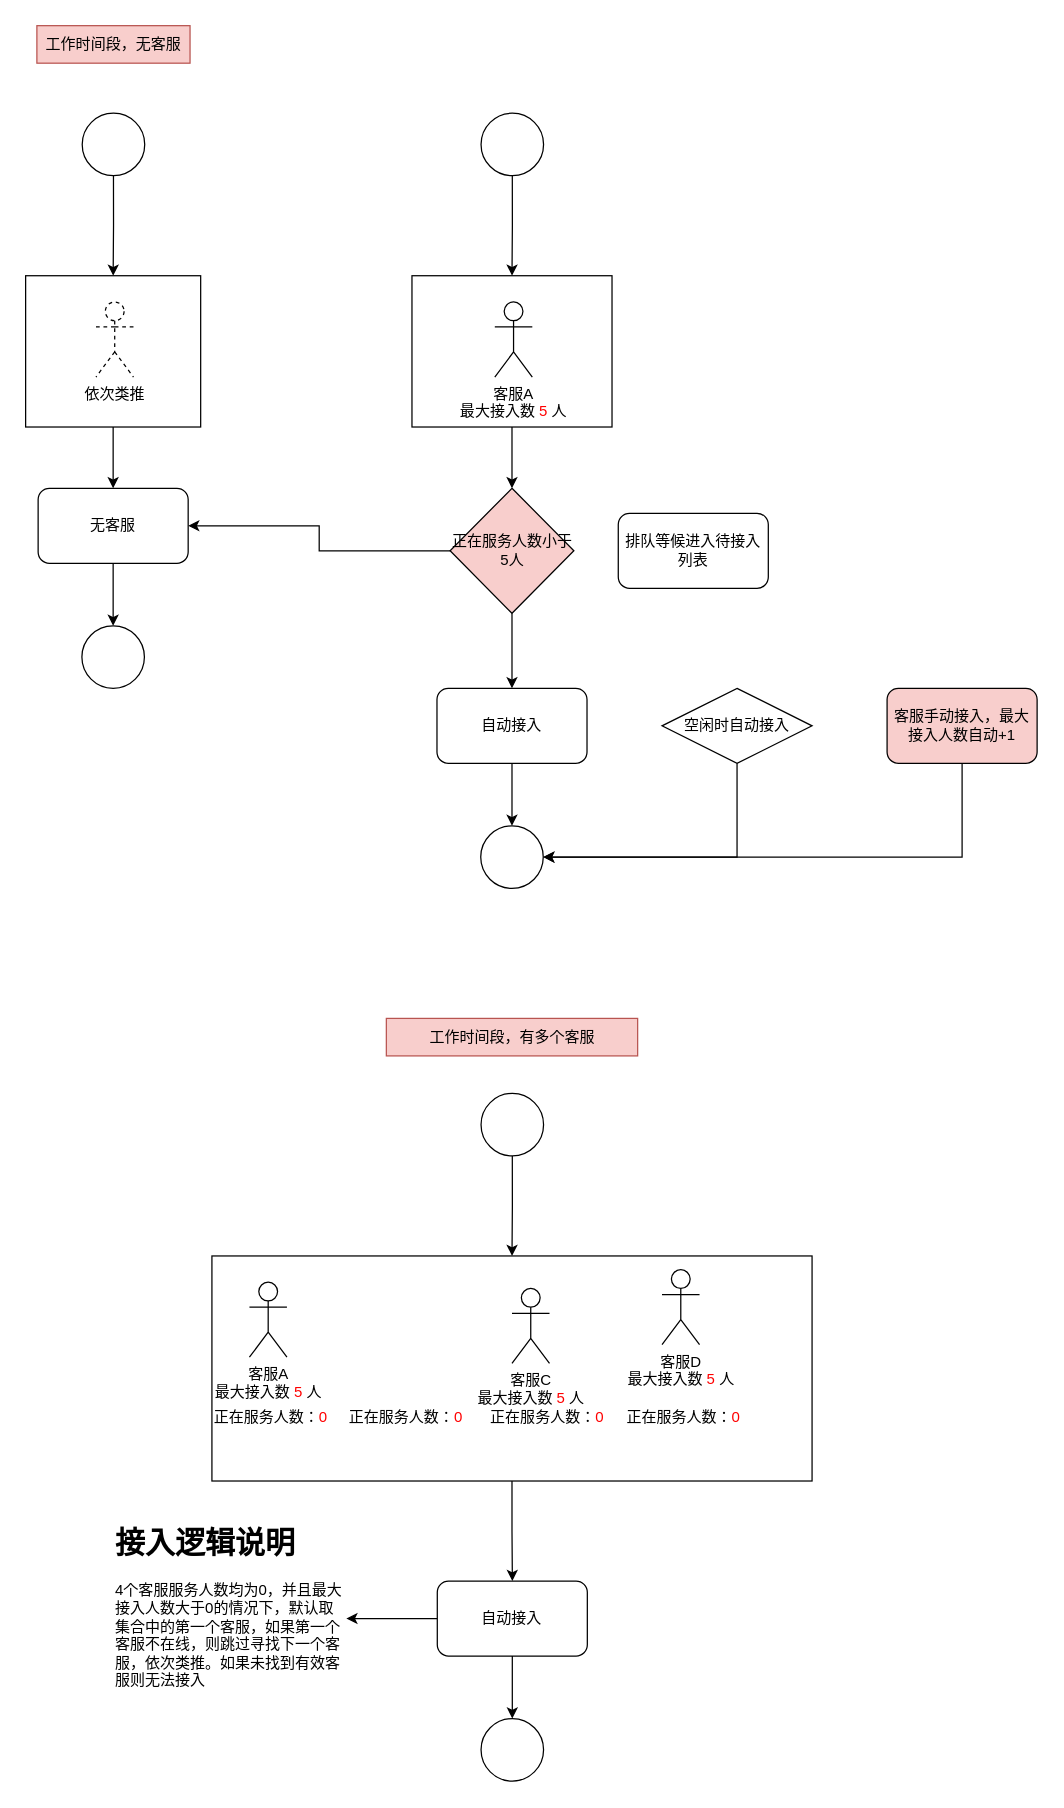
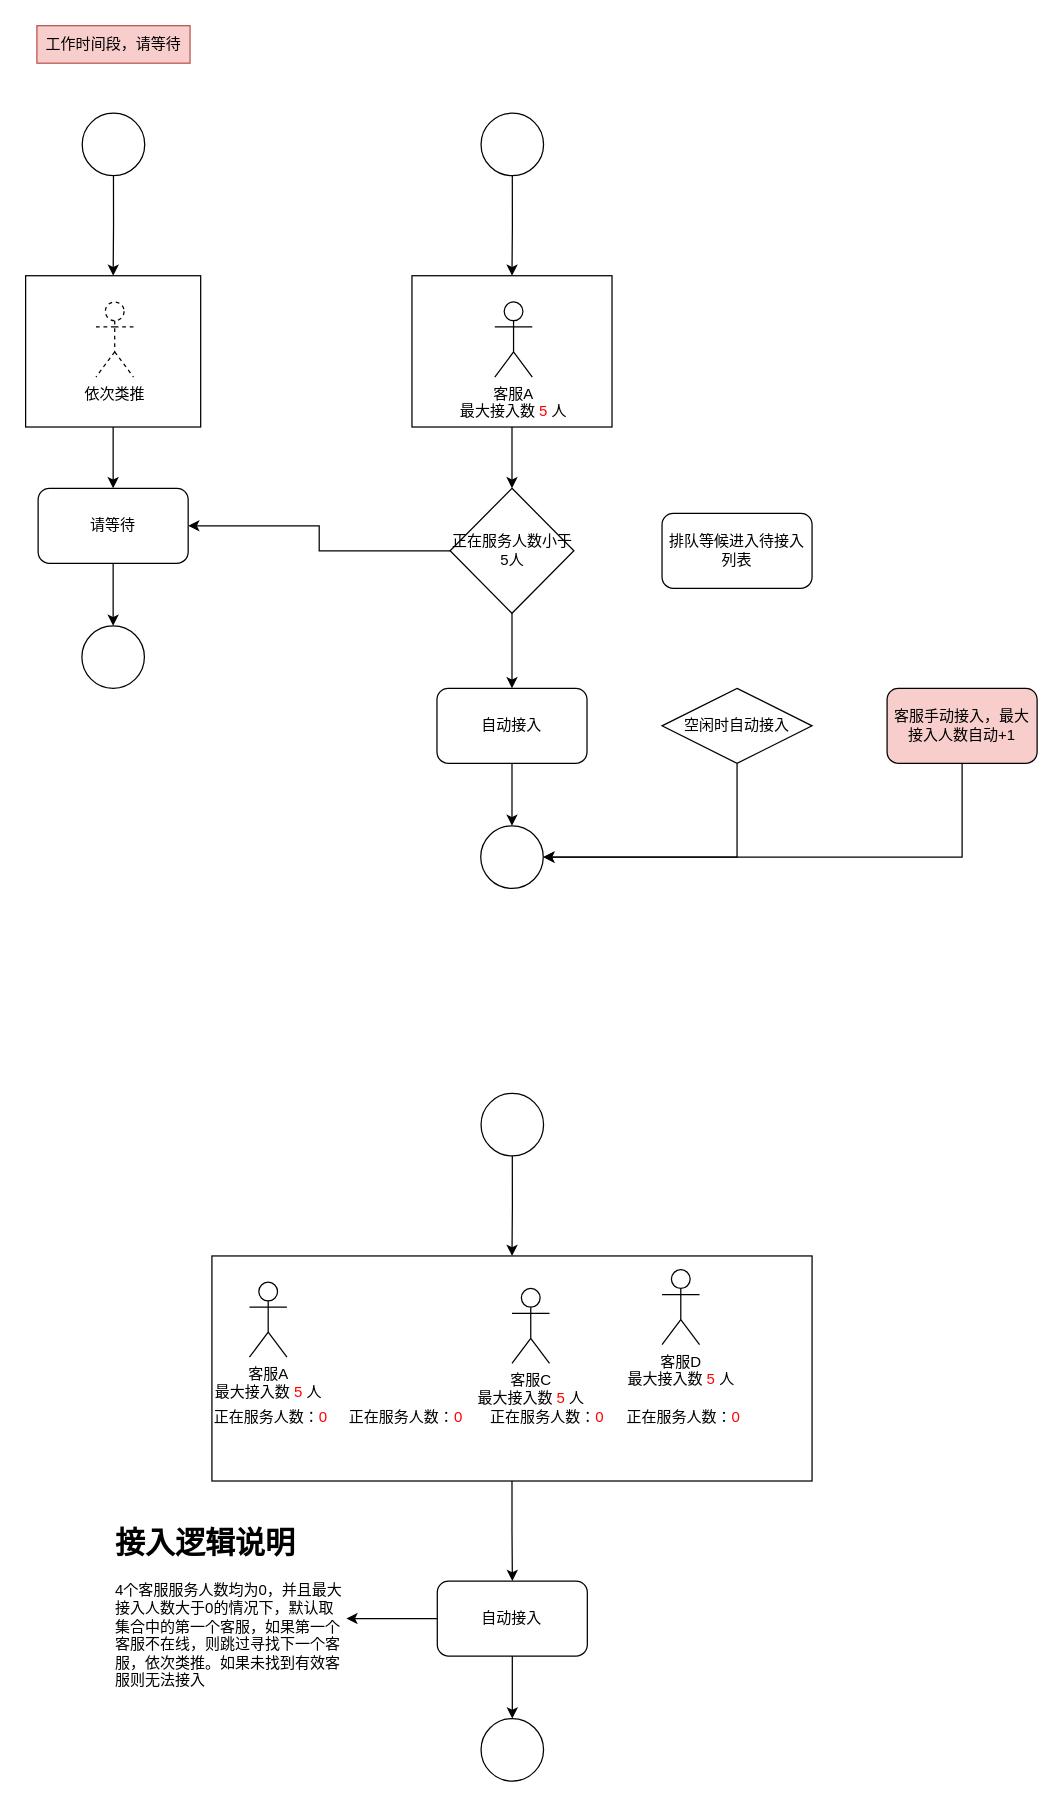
node "工作时间段，无客服": label "工作时间段，无客服" -> "工作时间段，请等待"
node "无客服": label "无客服" -> "请等待"
node "正在服务人数小于5人": fillcolor #f8cecc -> #ffffff
node "排队等候进入待接入列表": moved (693, 551) -> (737, 551)
node "工作时间段，有多个客服": removed
